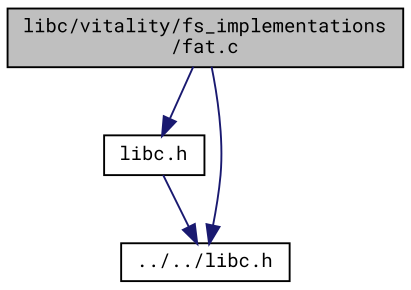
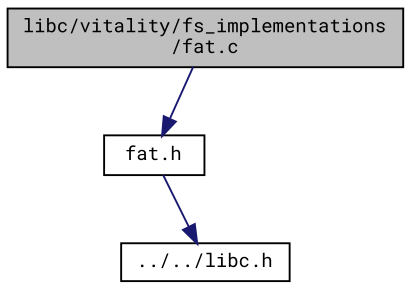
edge "libc/vitality/fs_implementations /fat.c" -> "../../libc.h": removed
node "libc.h": label "libc.h" -> "fat.h"
